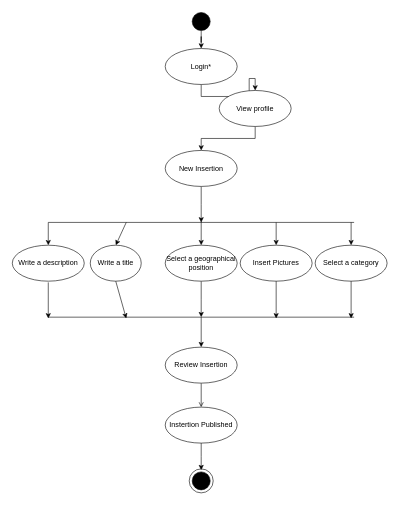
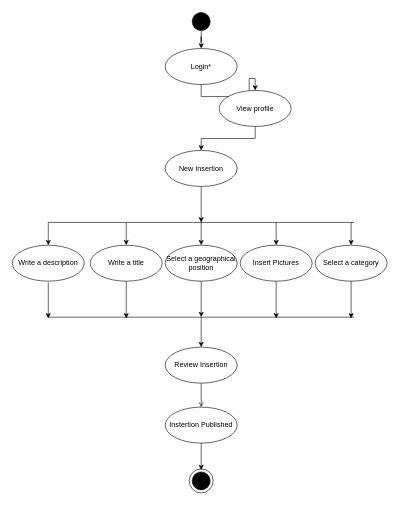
node "Write a title": size 51x36 -> 72x36
